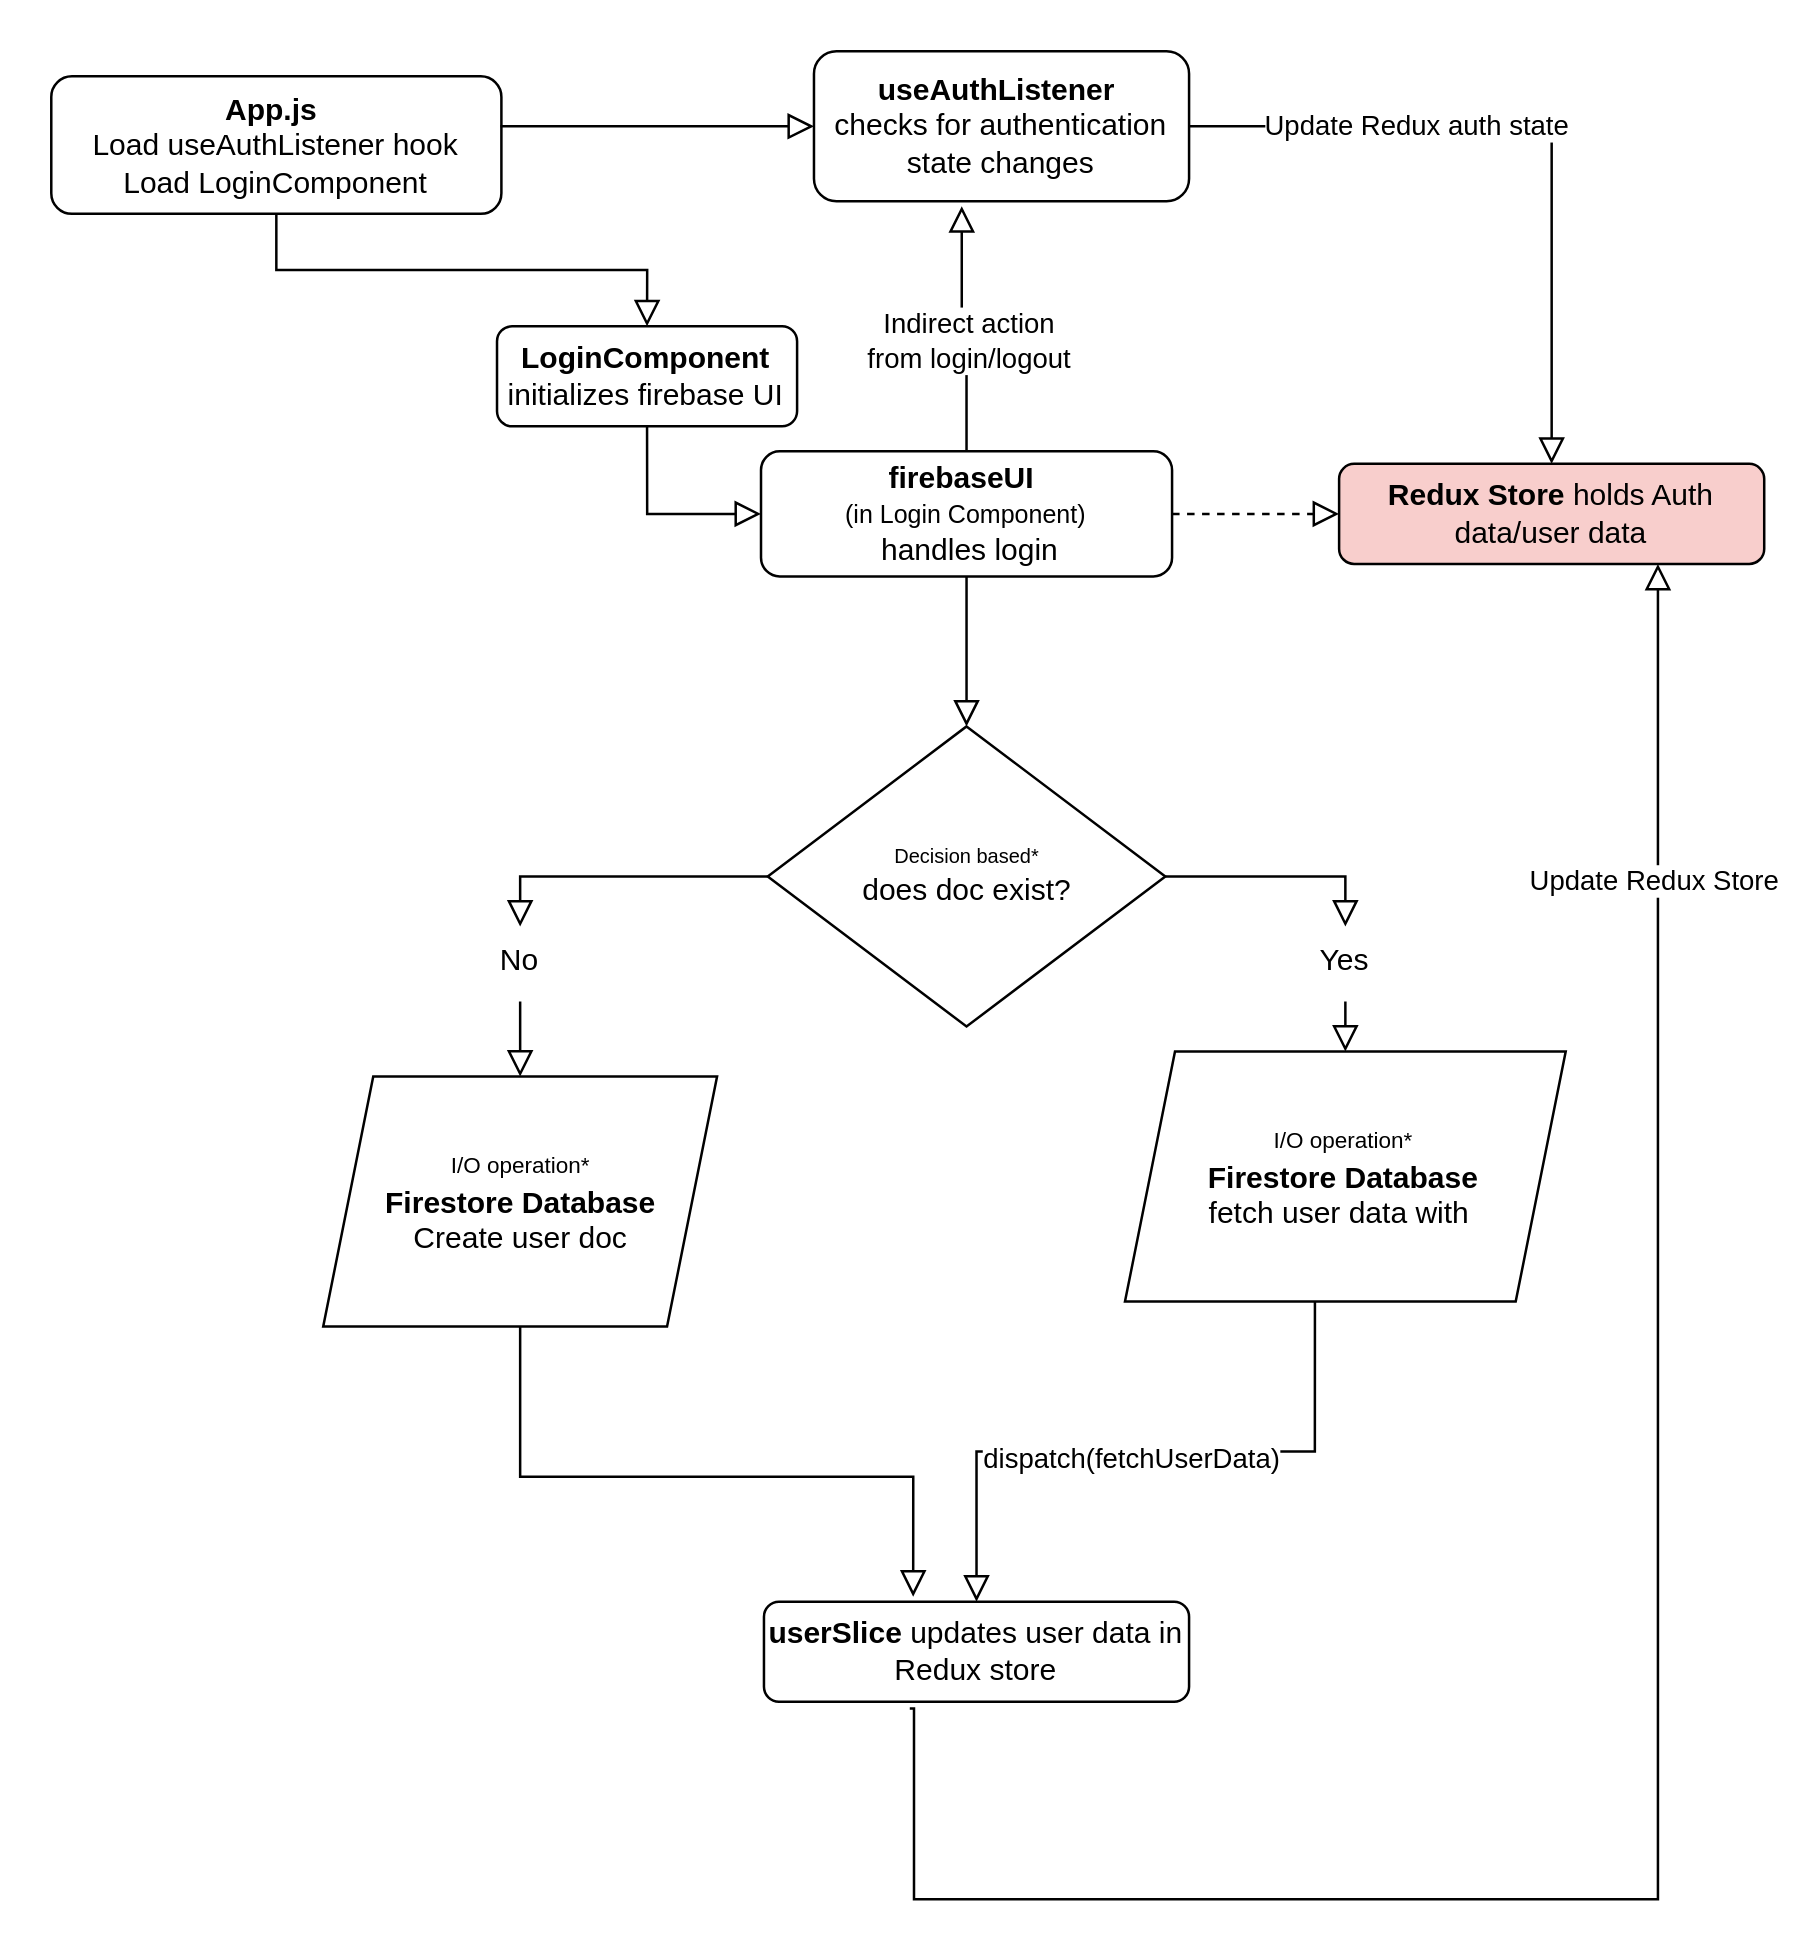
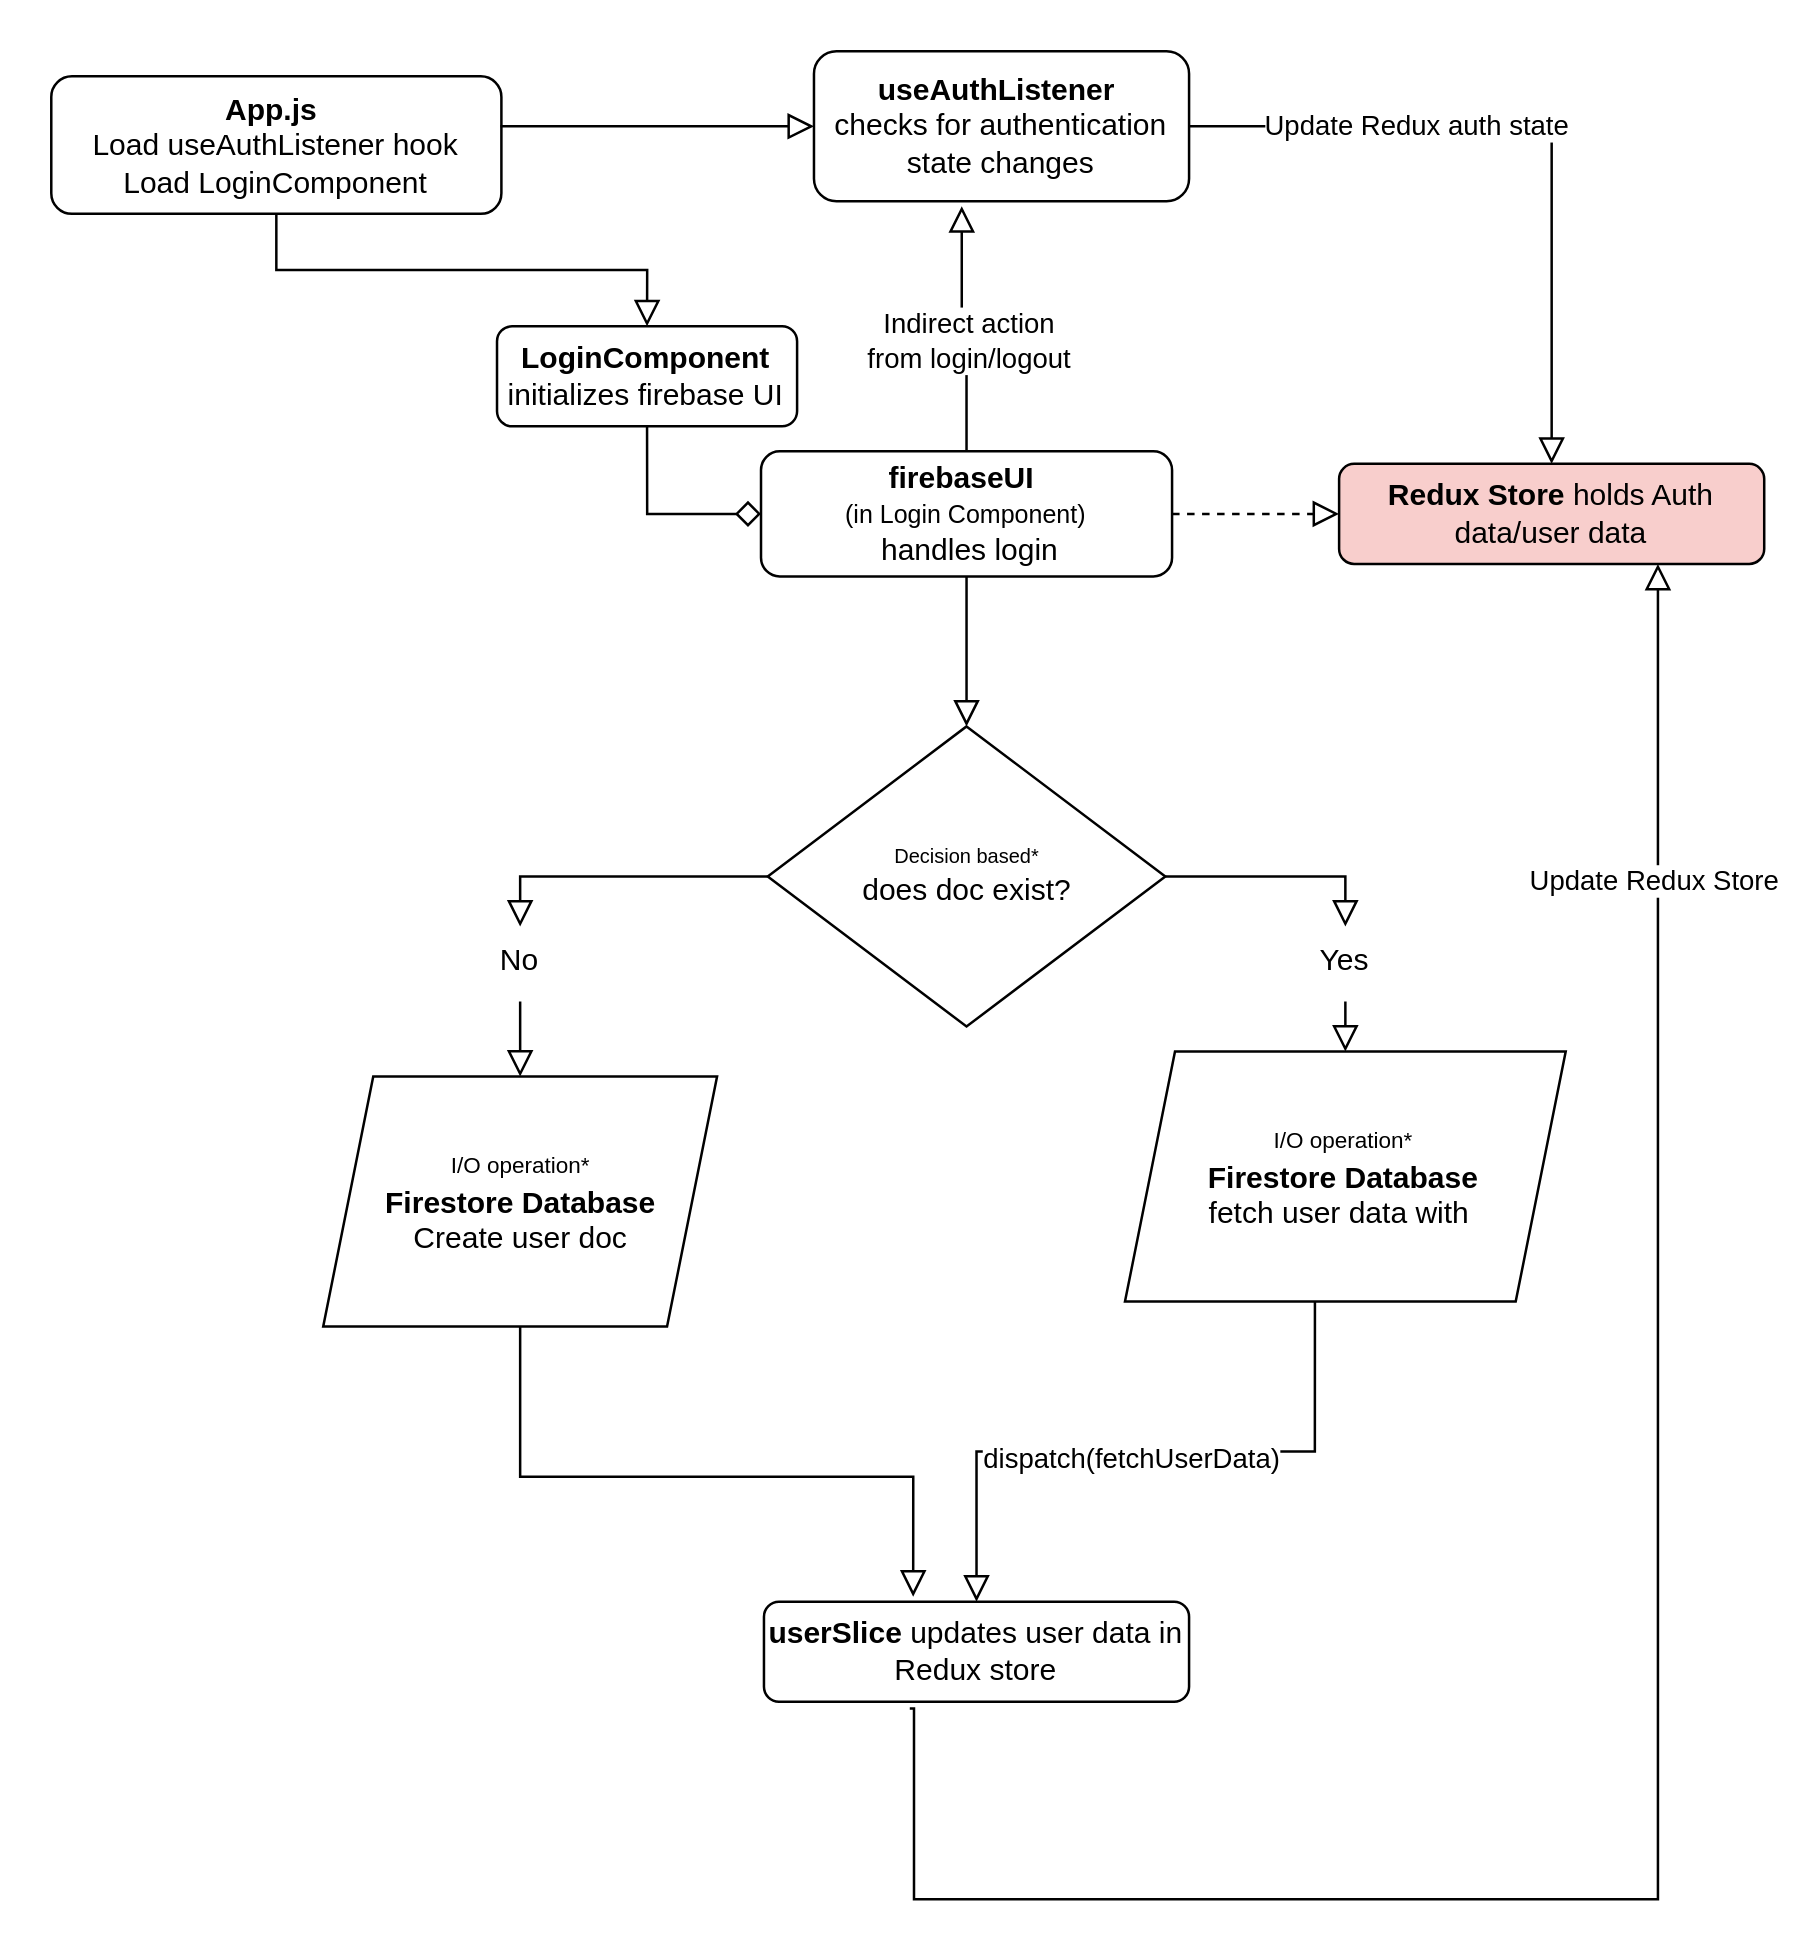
edge "LoginComponent initializes firebase UI" -> "firebaseUI (in Login Component) handles login": arrowhead block -> diamond
